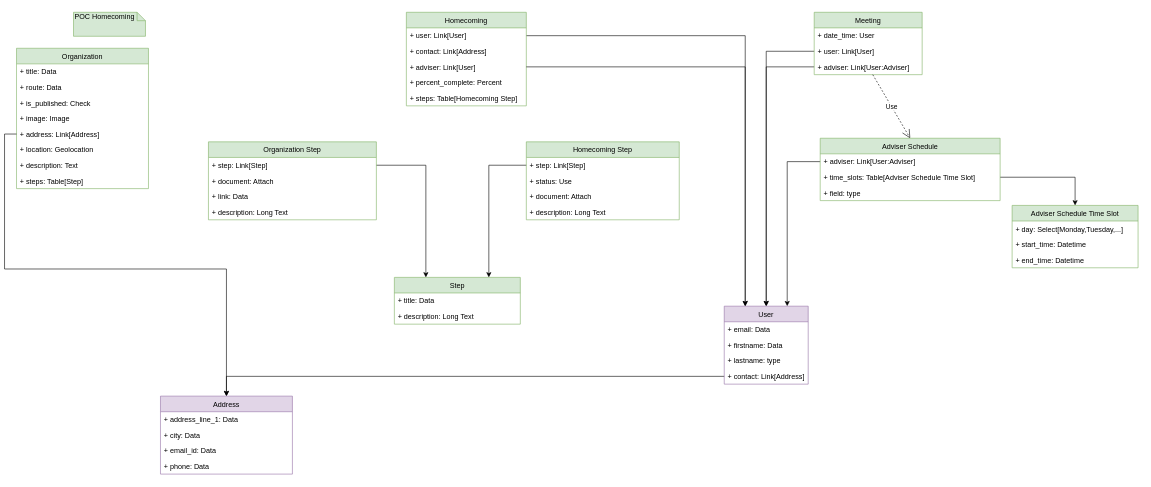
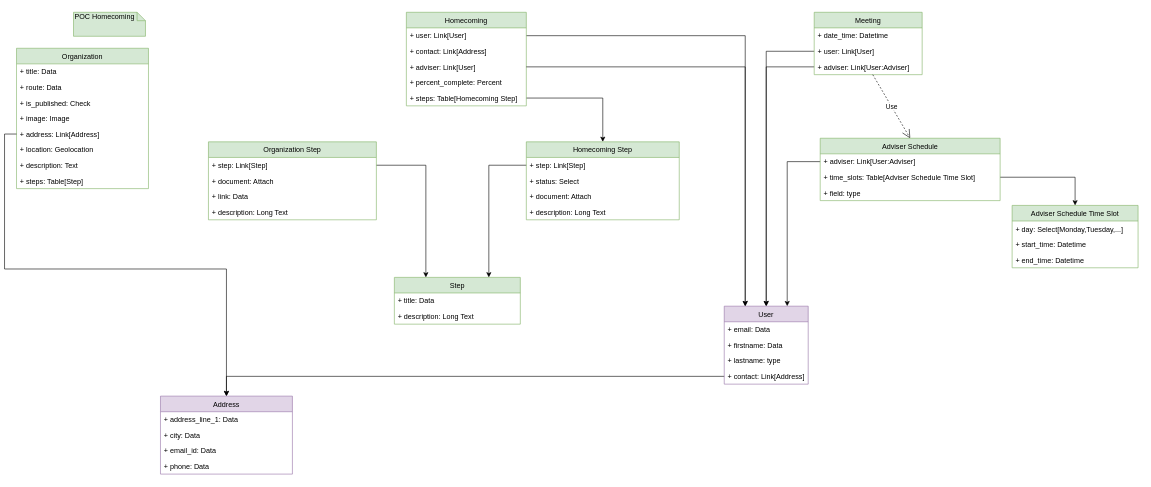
node "+ date_time: User": label "+ date_time: User" -> "+ date_time: Datetime"
edge "+ steps: Table[Homecoming Step]" -> "Homecoming Step": added
node "+ status: Use": label "+ status: Use" -> "+ status: Select"
